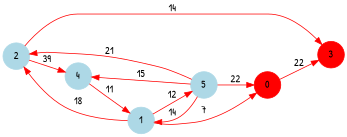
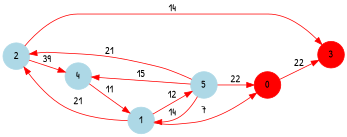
edge "1" -> "2": label "18" -> "21"
